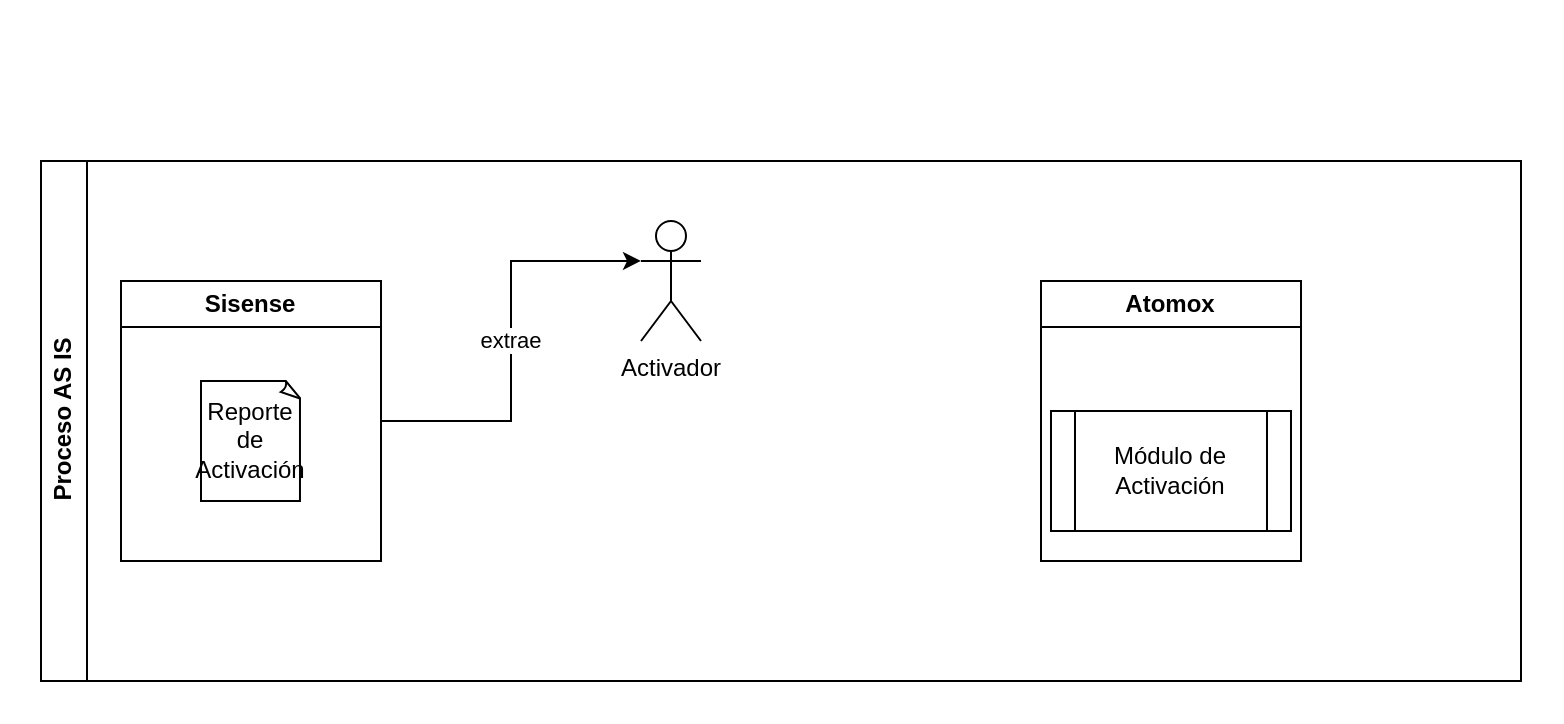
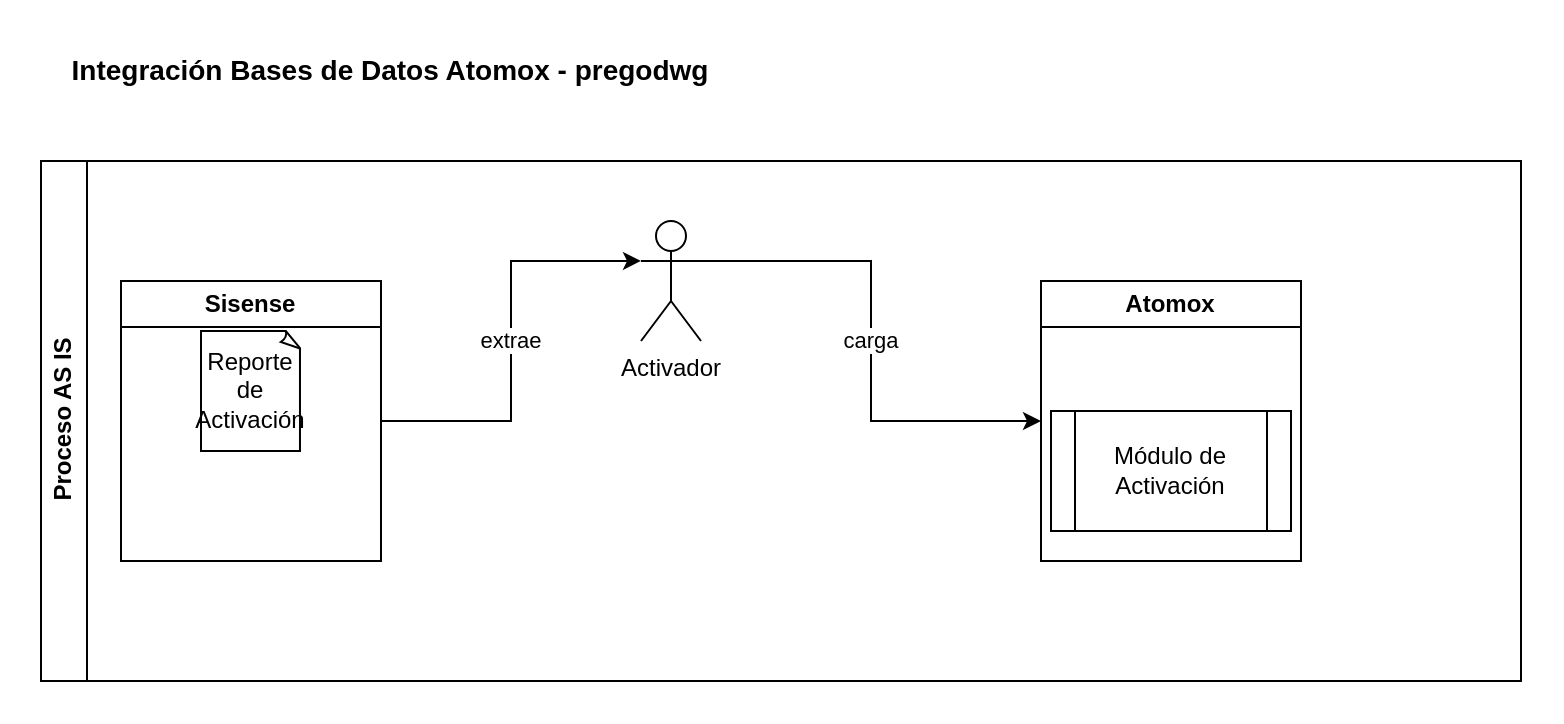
node "Integración Bases de Datos Atomox - pregodwg": added
edge "Activador" -> "Atomox": added, label "carga"
node "Reporte de Activación": moved (251, 441) -> (251, 391)
